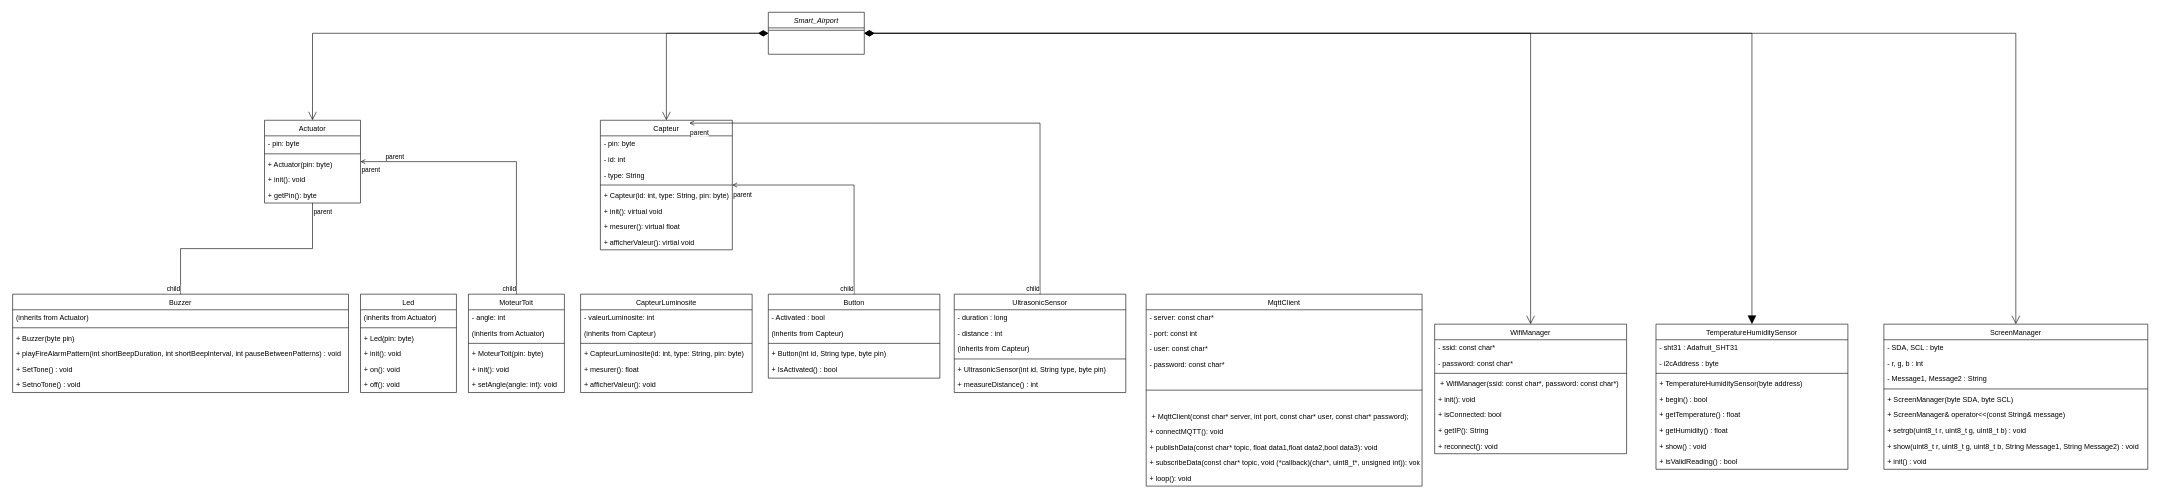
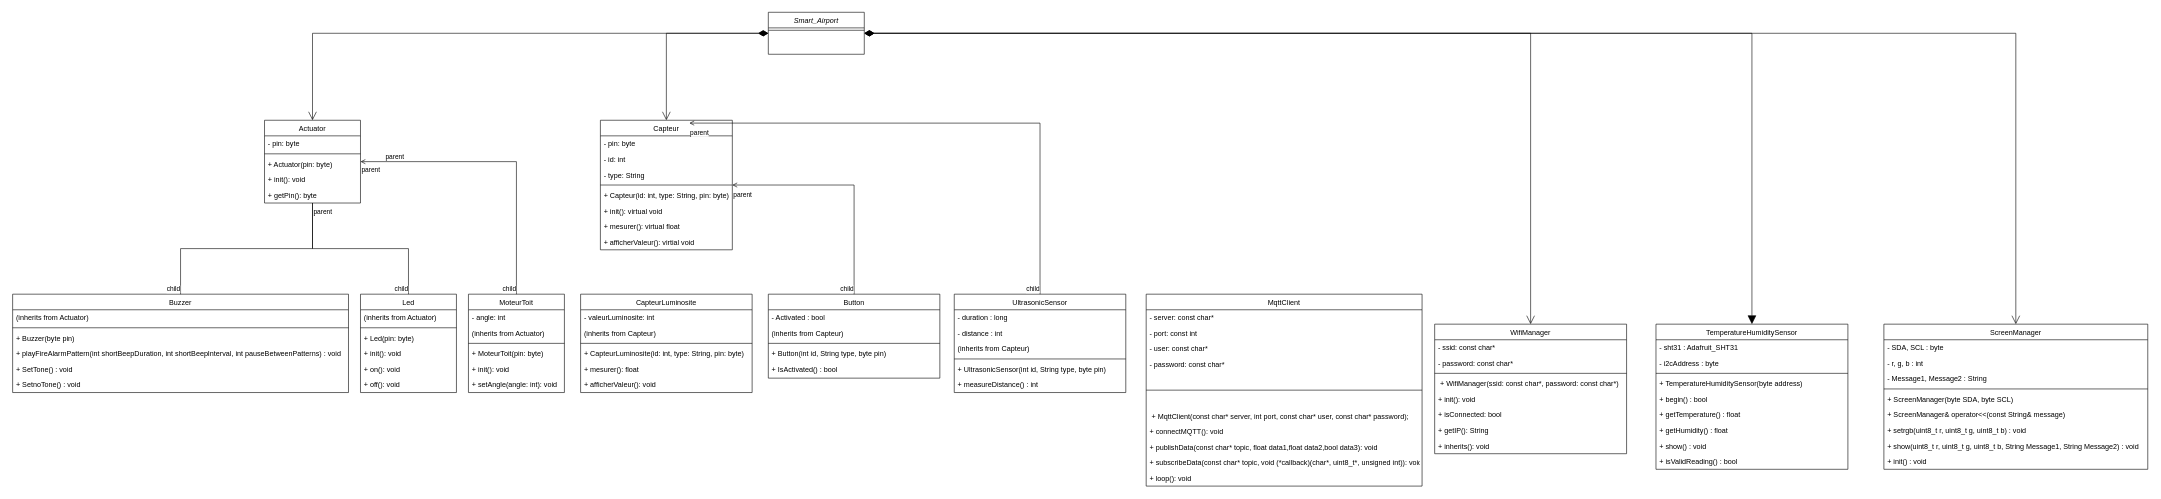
edge "Actuator" -- "Led": added, labels "parent", "child"
node "+ reconnect(): void": label "+ reconnect(): void" -> "+ inherits(): void"
